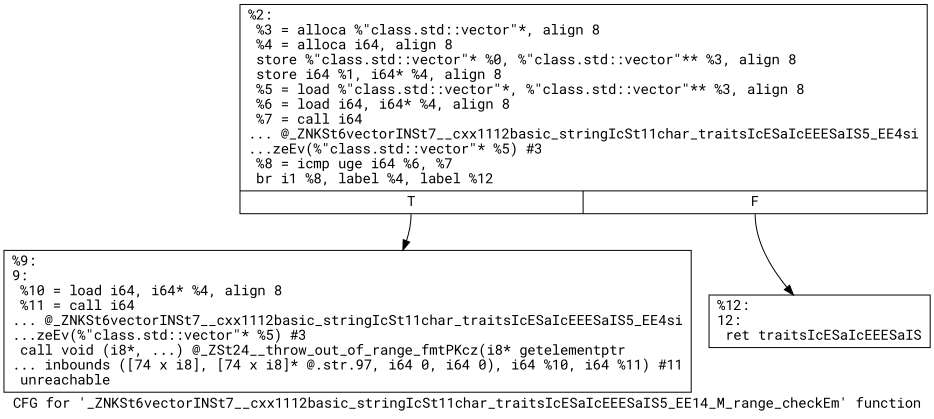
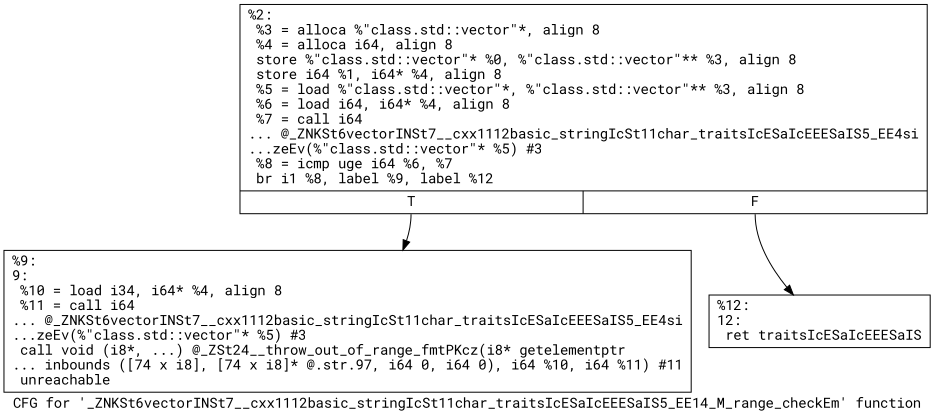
node "%2:": text "br i1 %8, label %4, label %12" -> "br i1 %8, label %9, label %12"
node "%9:": text "%10 = load i64, i64* %4, align 8" -> "%10 = load i34, i64* %4, align 8"
